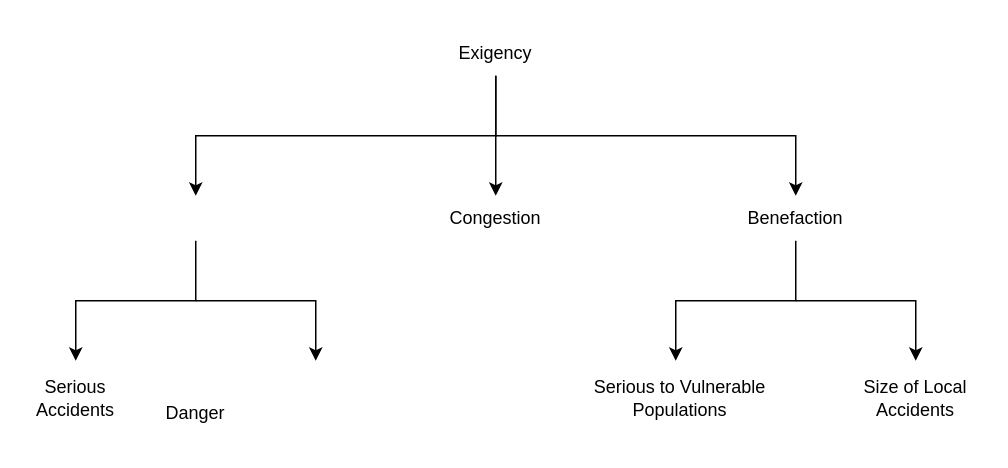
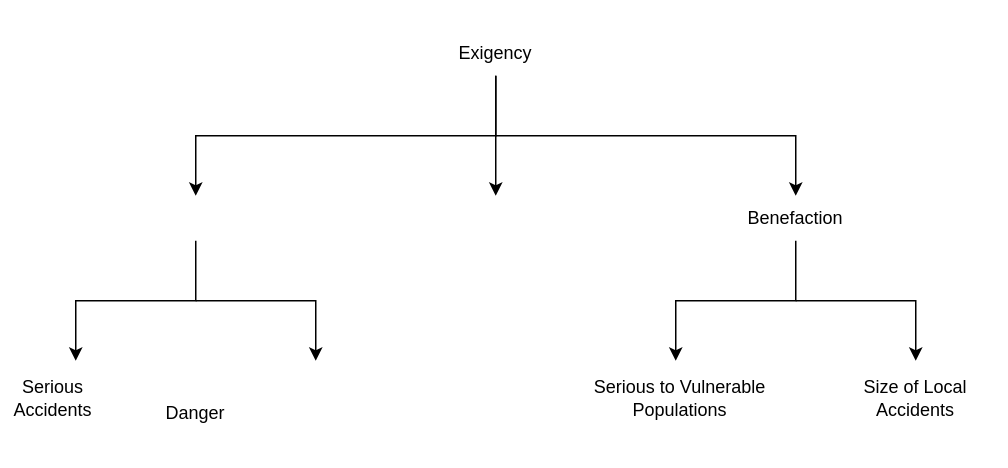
node "Congestion": removed
node "Serious Accidents": moved (76, 398) -> (53, 398)
